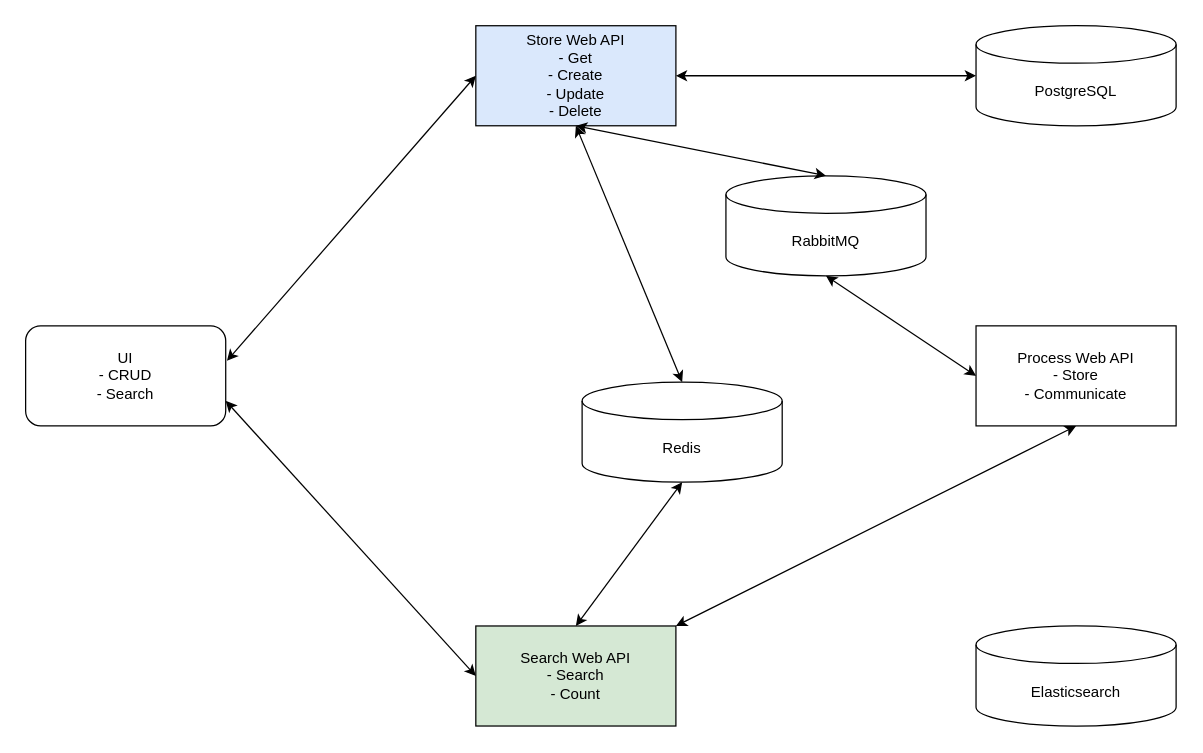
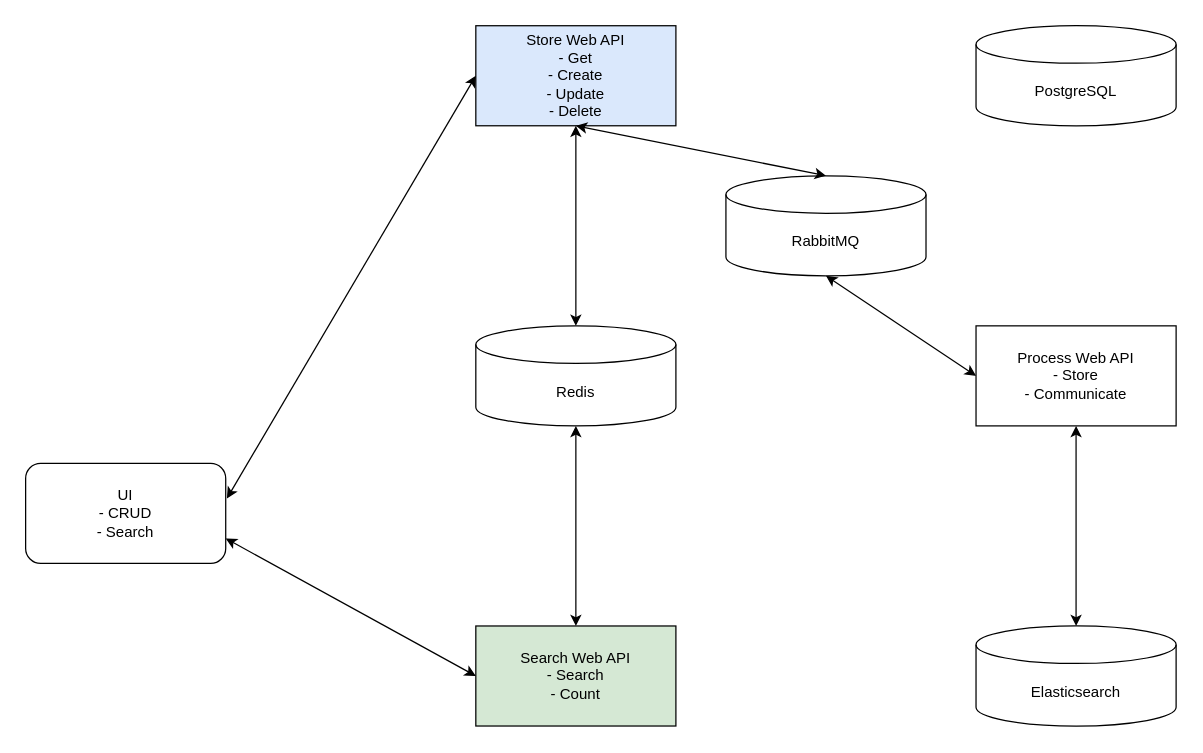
edge "Store Web API - Get - Create - Update - Delete" -- "PostgreSQL": removed
node "UI - CRUD - Search": moved (126, 376) -> (126, 513)
node "Redis": moved (682, 432) -> (576, 376)
edge "Process Web API - Store - Communicate" -- "Search Web API - Search - Count": now "Process Web API - Store - Communicate" -- "Elasticsearch"
